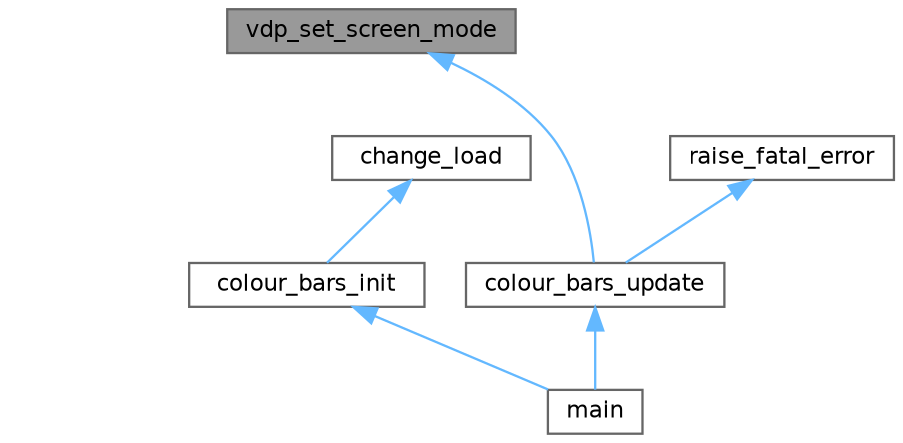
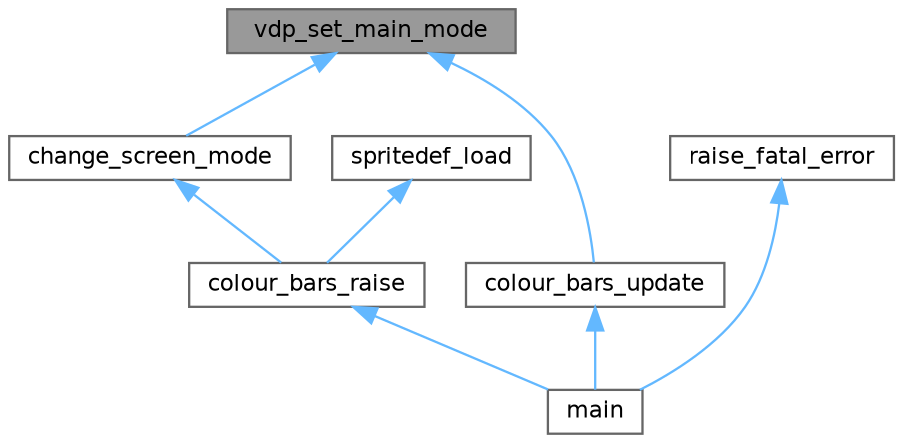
node "vdp_set_screen_mode": label "vdp_set_screen_mode" -> "vdp_set_main_mode"
node "change_screen_mode": added
node "change_load": label "change_load" -> "spritedef_load"
edge "colour_bars_update" -> "raise_fatal_error": now "main" -> "raise_fatal_error"
node "colour_bars_init": label "colour_bars_init" -> "colour_bars_raise"
